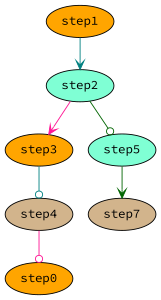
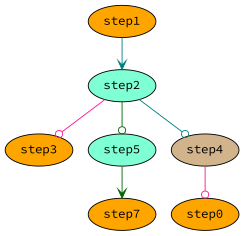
edge "step2" -> "step3": arrowhead vee -> odot
edge "step3" -> "step4": now "step2" -> "step4"
node "step7": fillcolor tan -> orange
